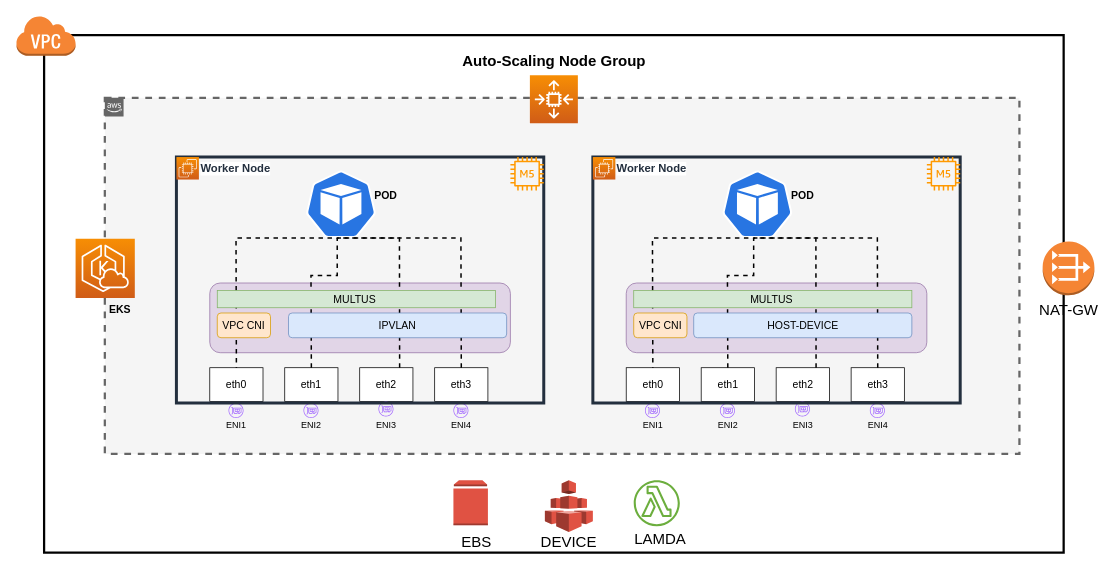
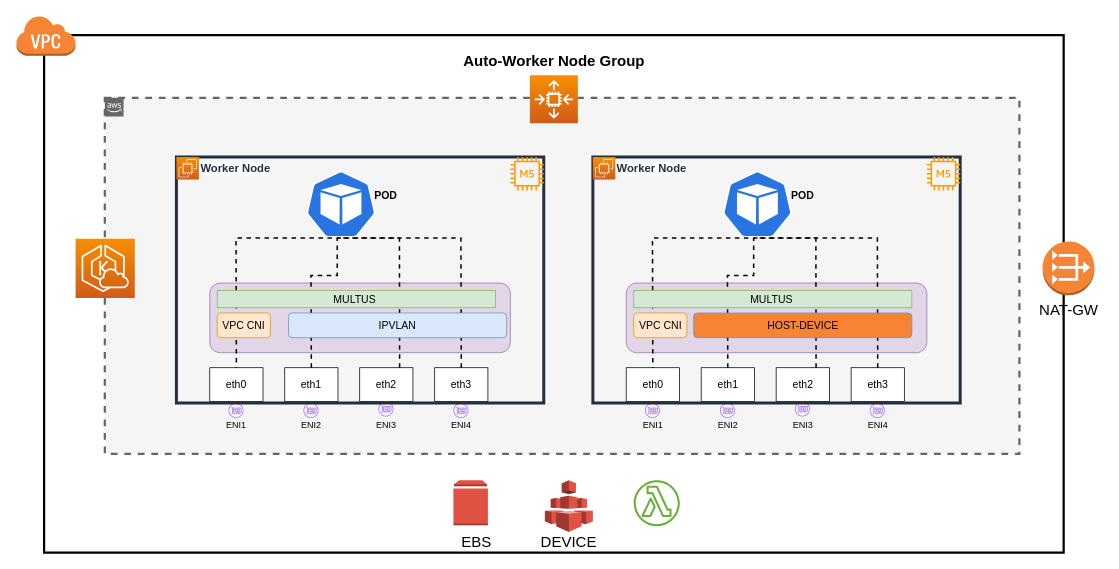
node "Auto-Scaling Node Group": label "Auto-Scaling Node Group" -> "Auto-Worker Node Group"
node "EKS": removed
node "HOST-DEVICE": fillcolor #dae8fc -> #f58534
node "LAMDA": removed
